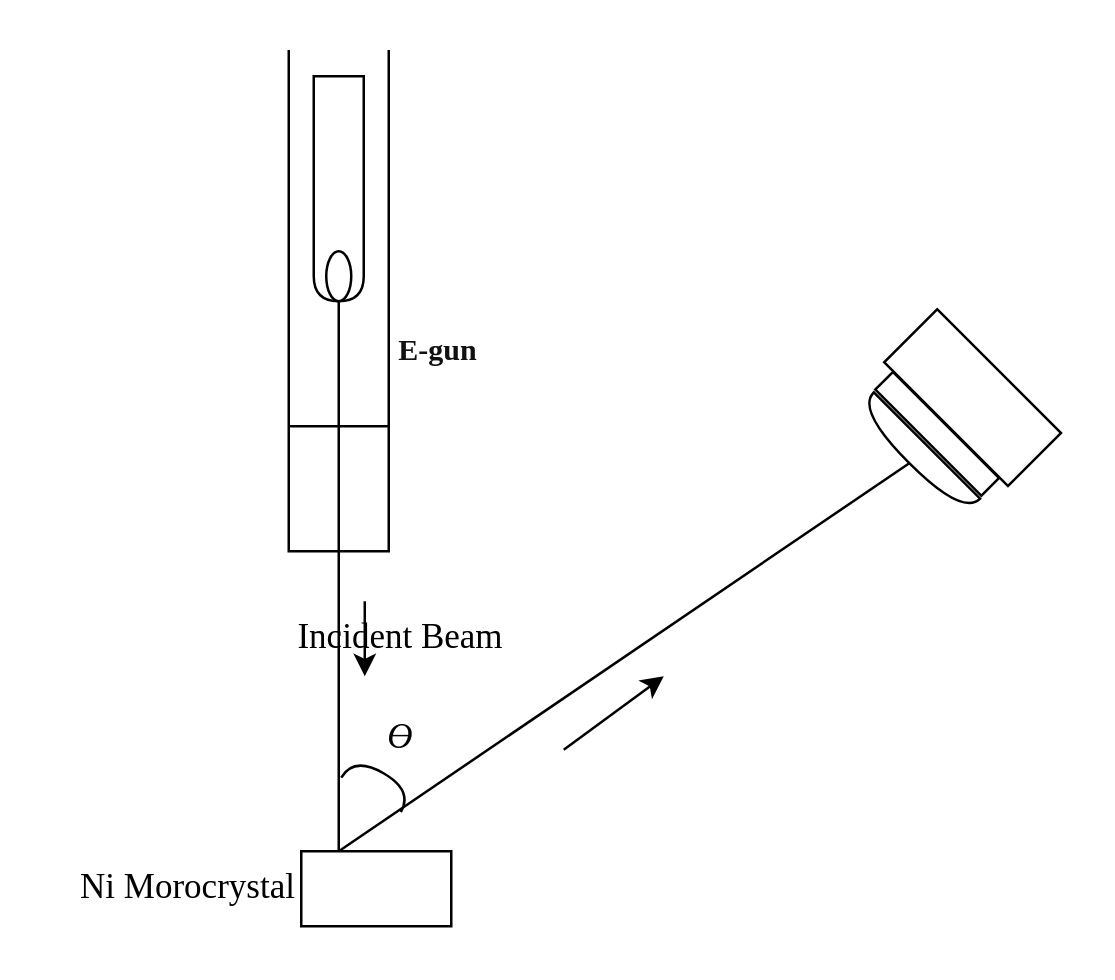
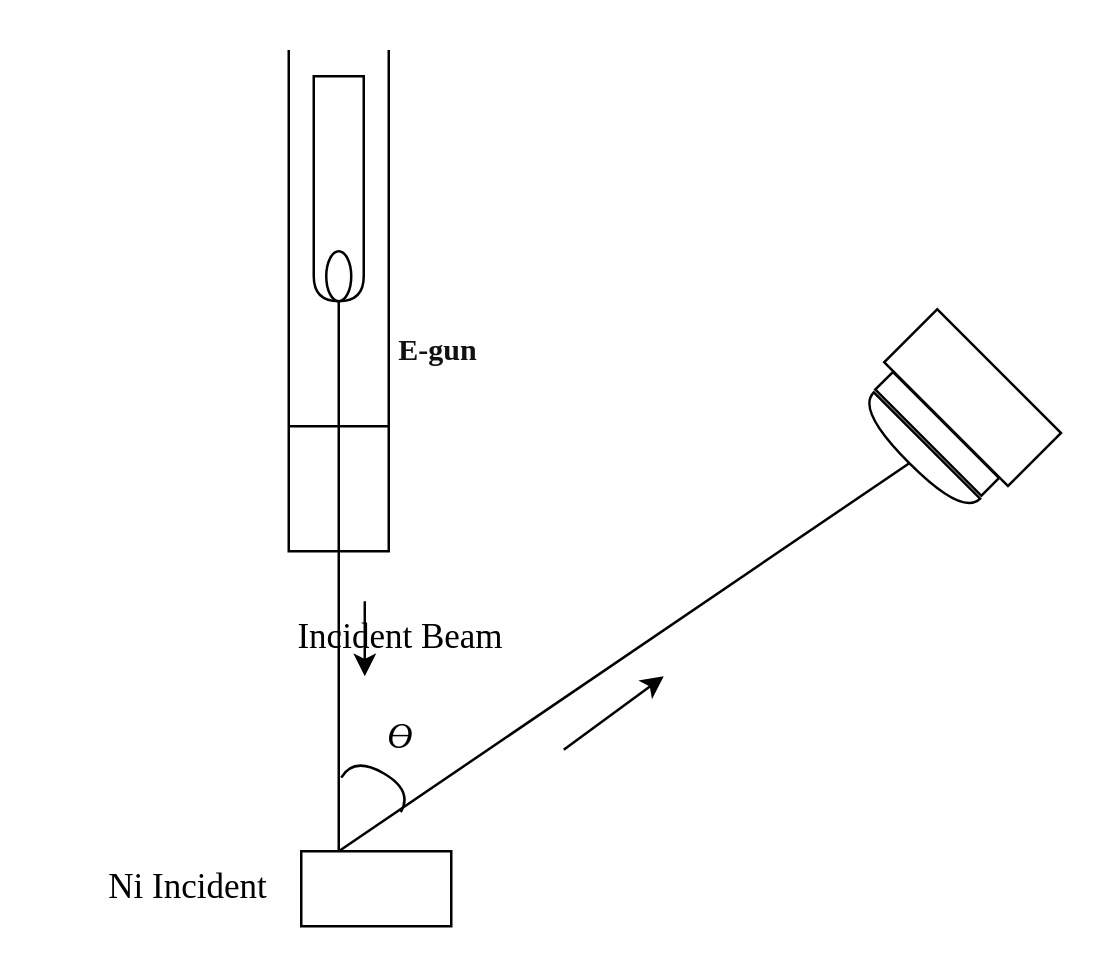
node "Ni Morocrystal": label "Ni Morocrystal" -> "Ni Incident"
